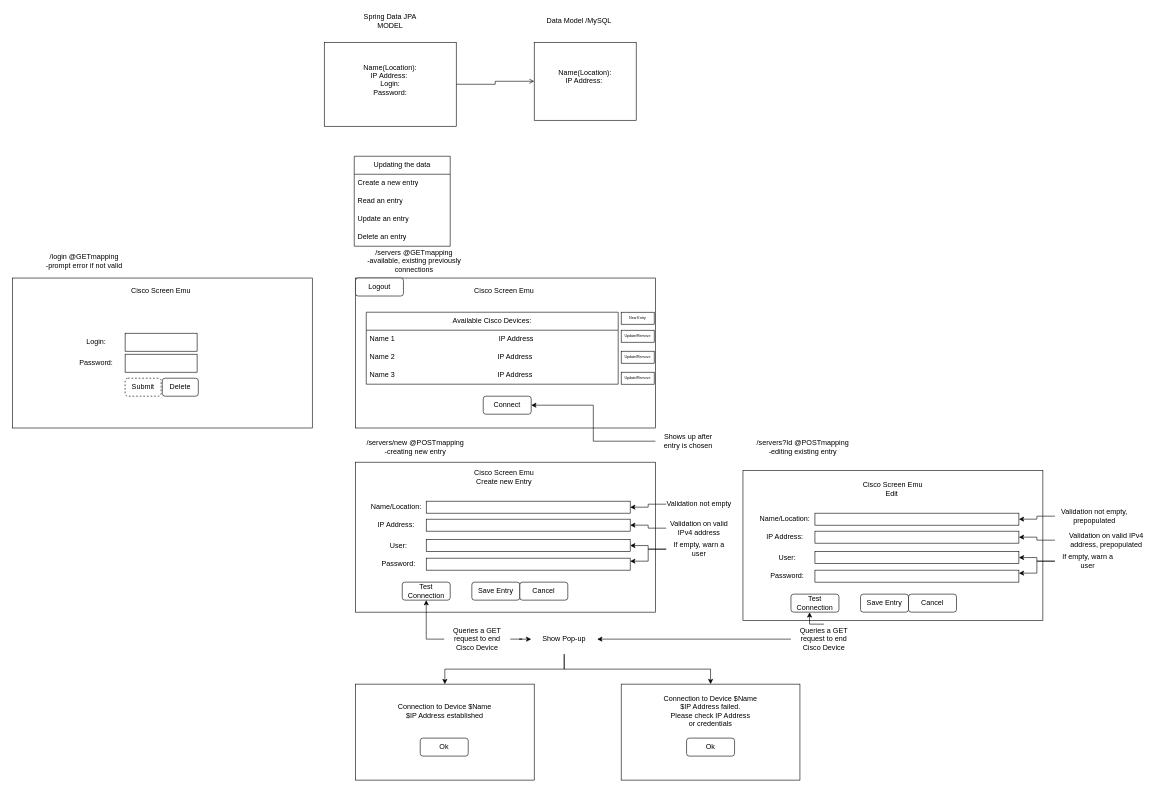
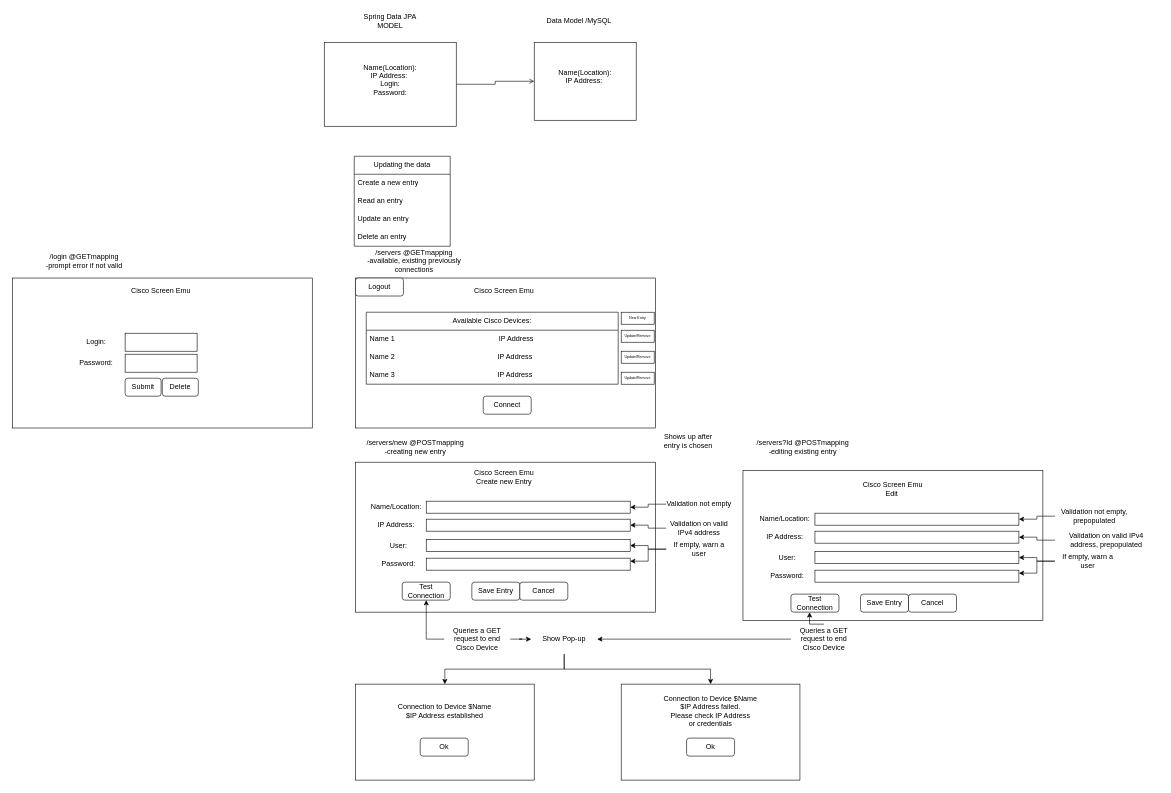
node "Submit": style dashed -> solid
edge "Shows up after entry is chosen" -> "Connect": removed
